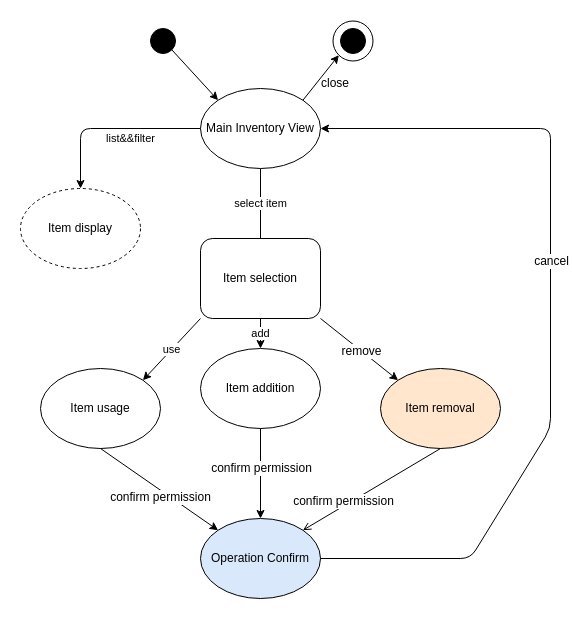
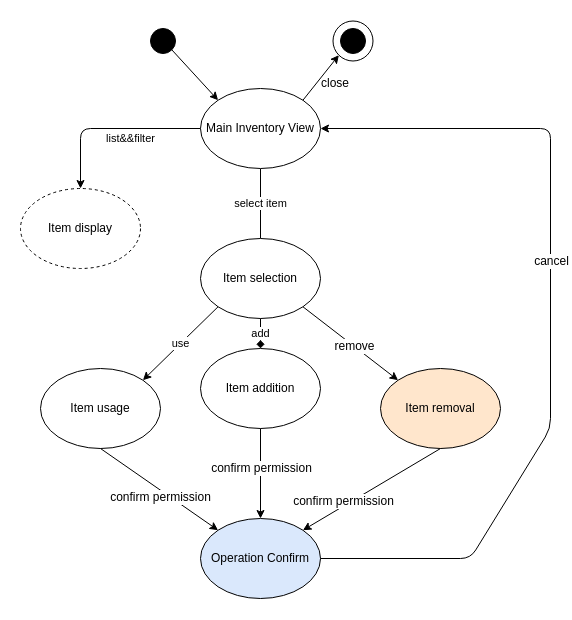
node "Item selection": shape rounded rectangle -> ellipse
edge "Item selection" -> "Item addition": arrowhead classic -> diamond
edge "Item removal" -> "Operation Confirm": arrowhead open -> classic
